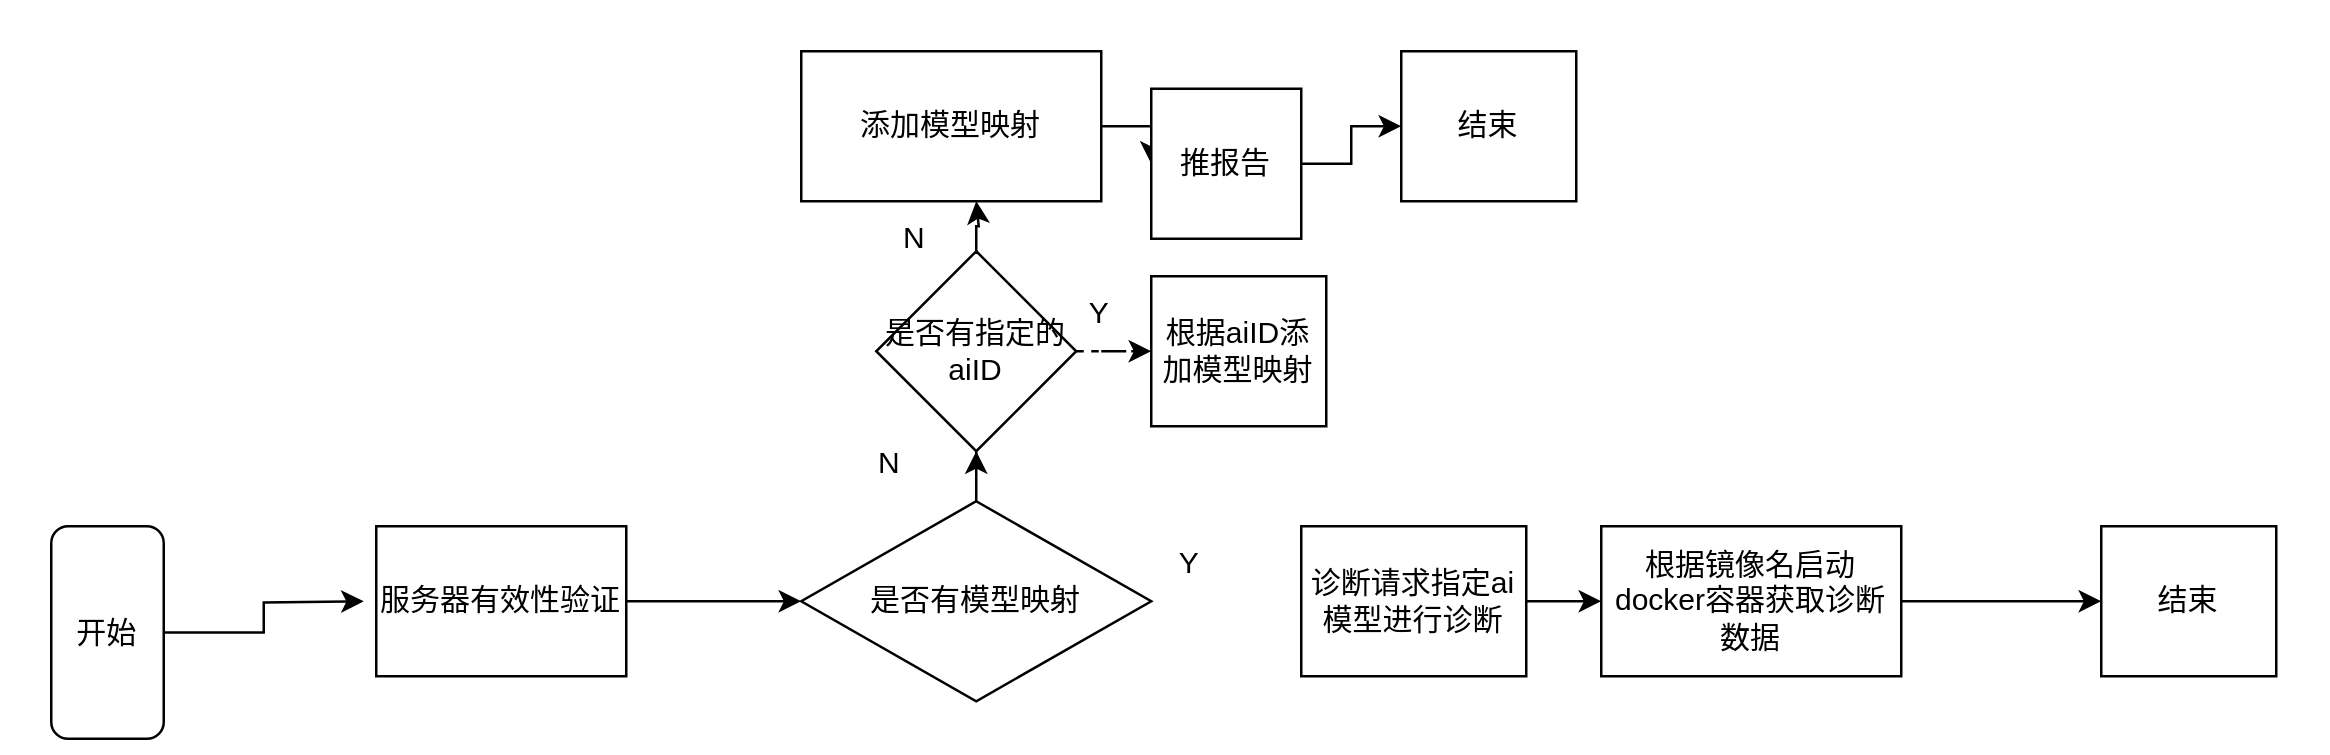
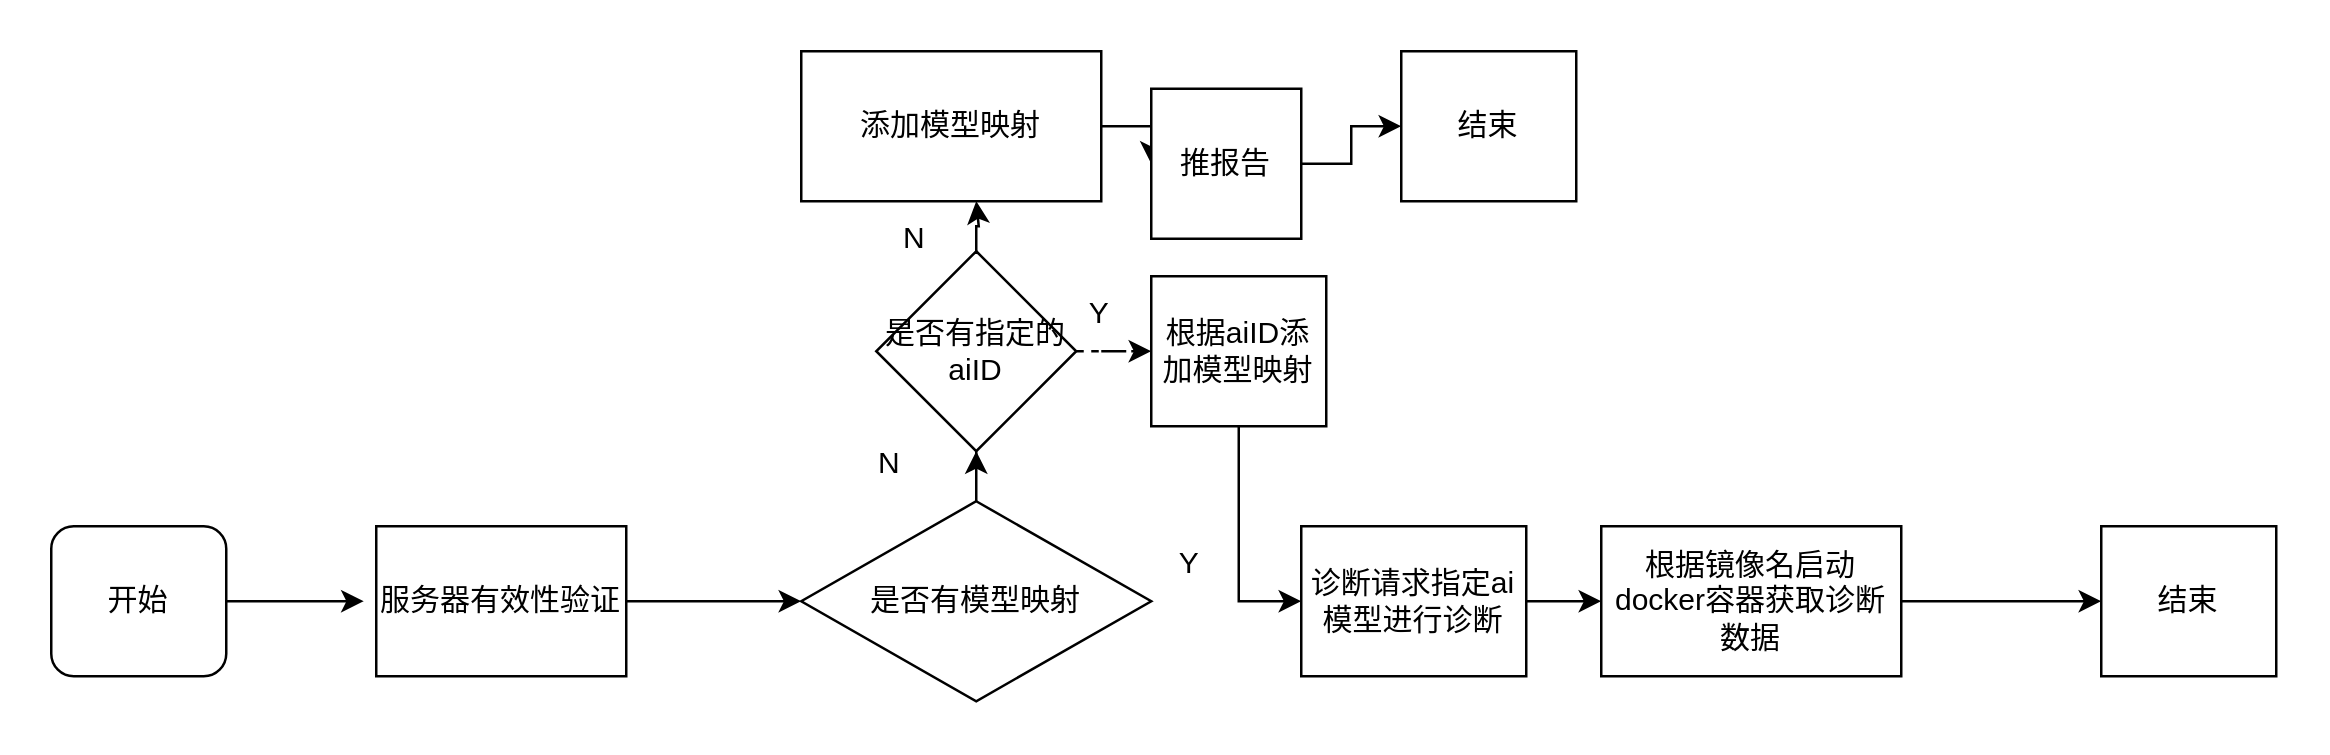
edge "根据aiID添加模型映射" -> "诊断请求指定ai模型进行诊断": added
node "开始": size 113x213 -> 175x150
